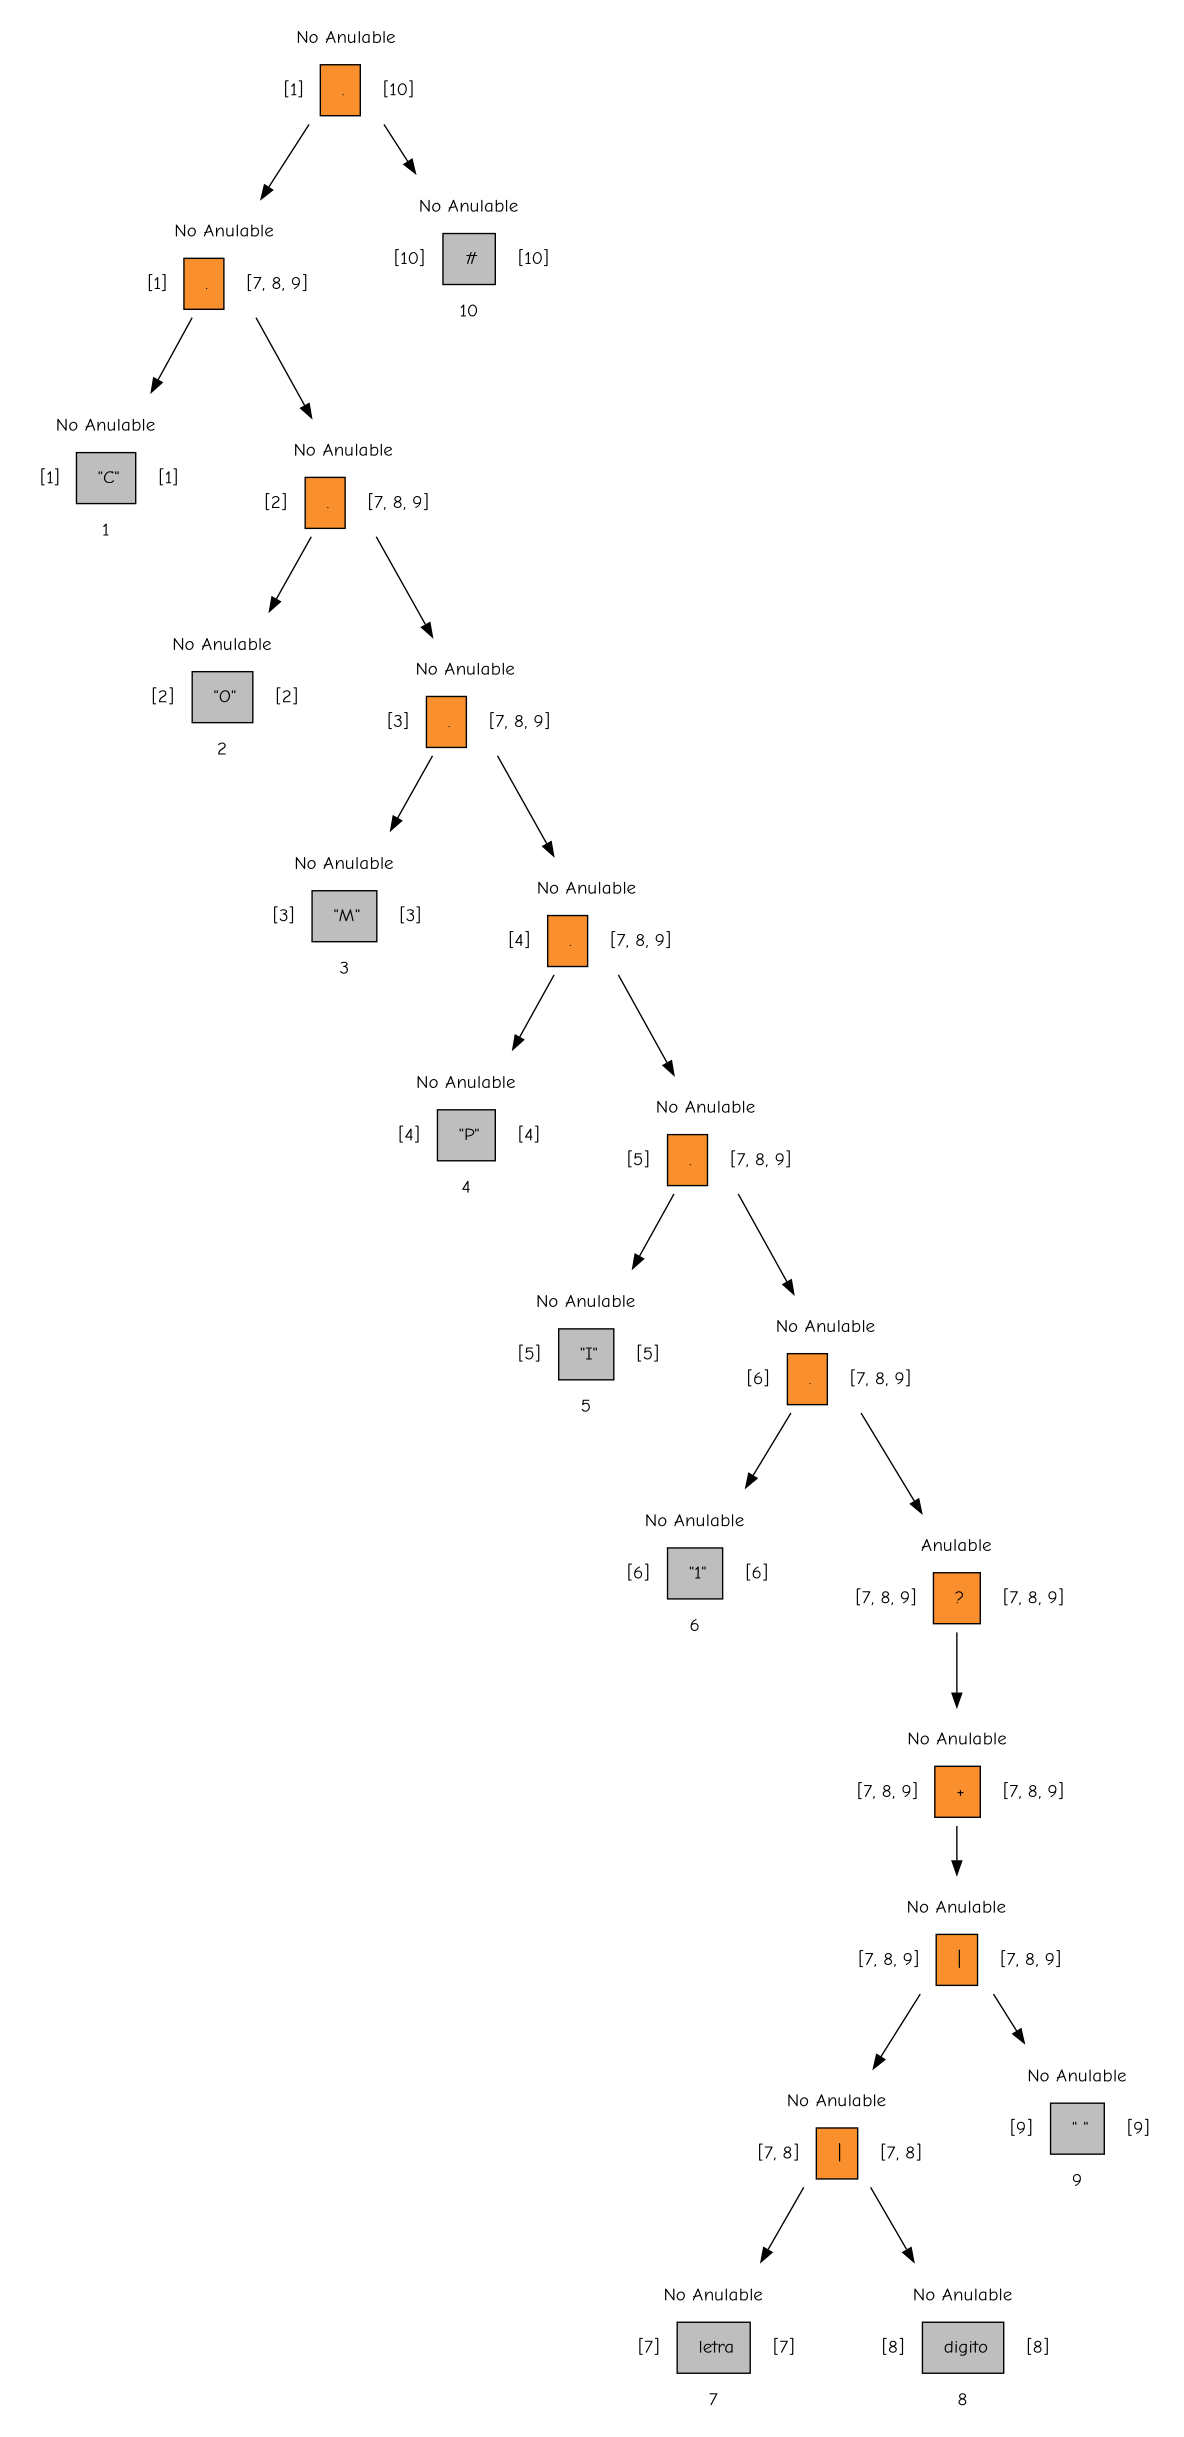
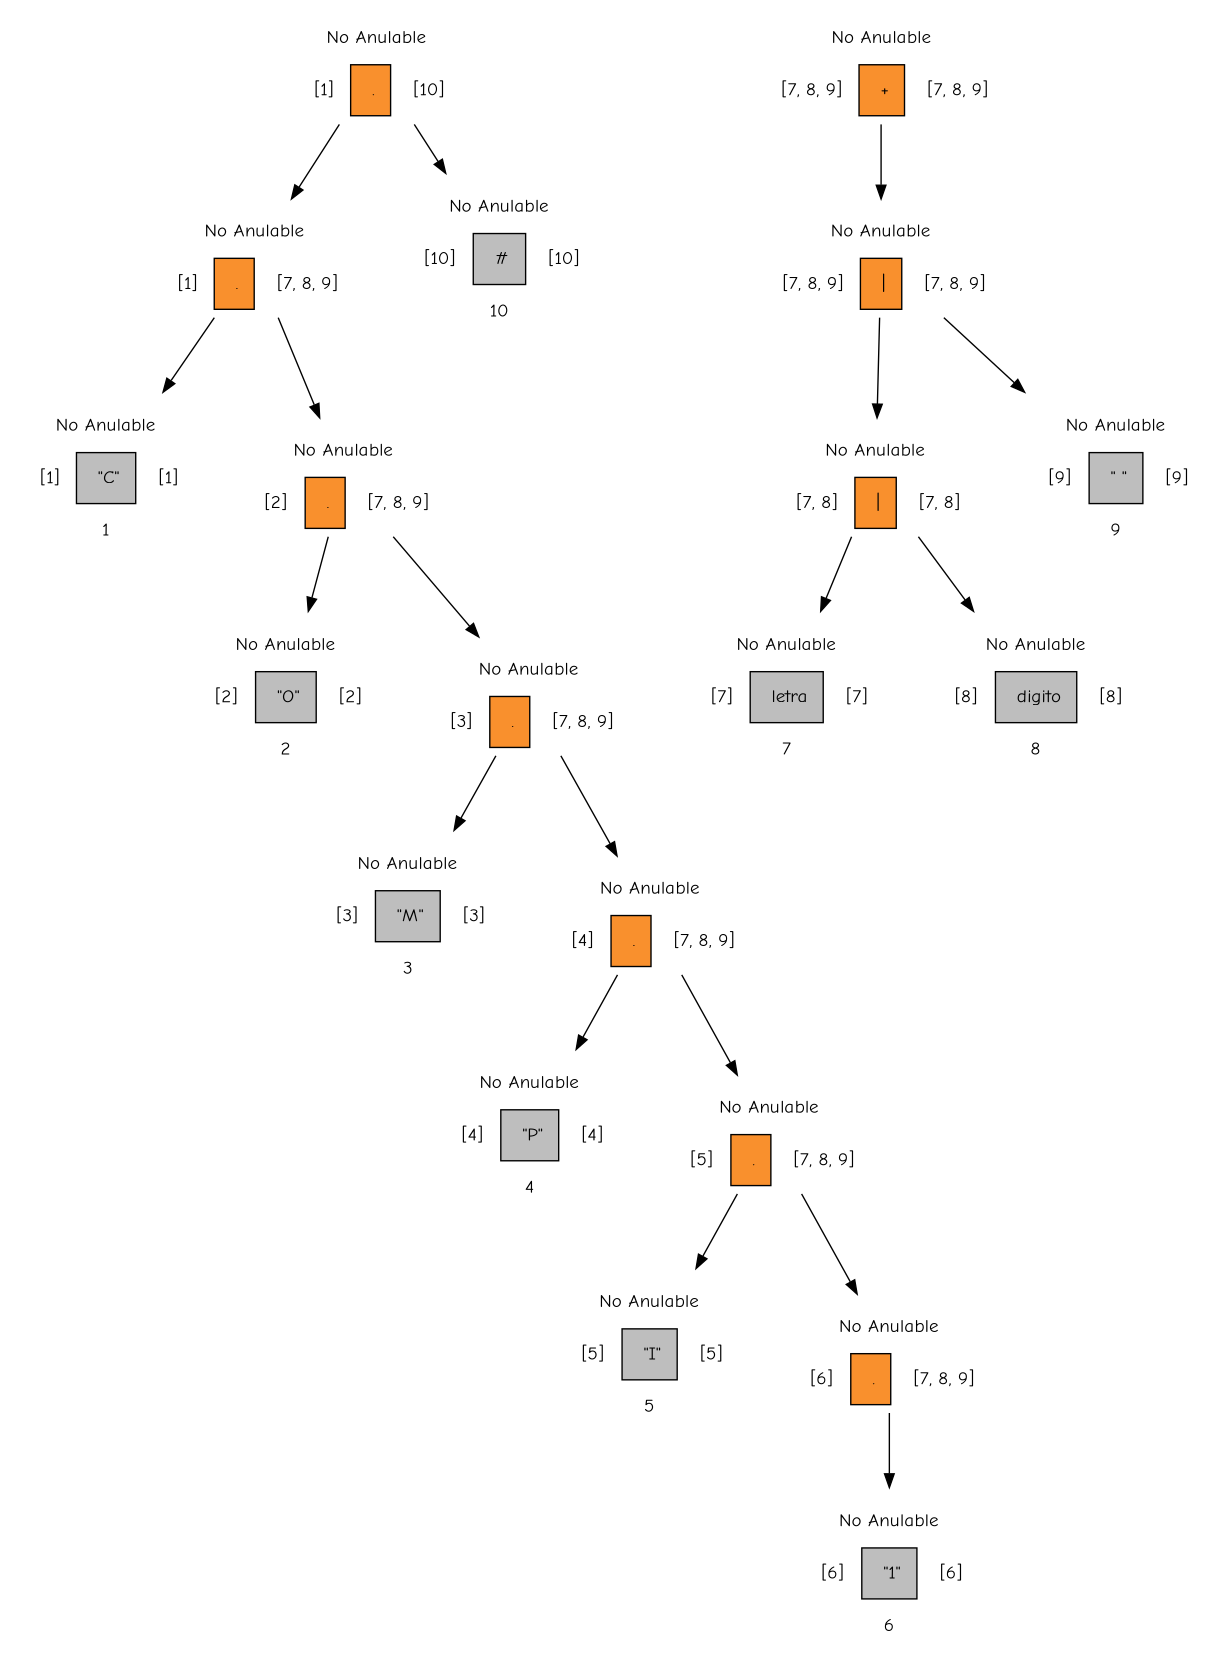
node "Anulable": removed
